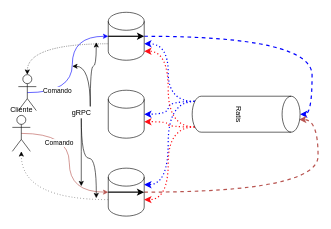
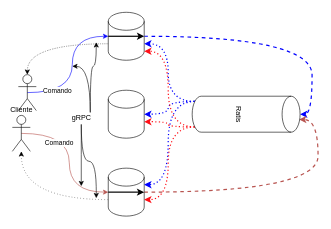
node "gRPC": moved (81, 113) -> (81, 119)
